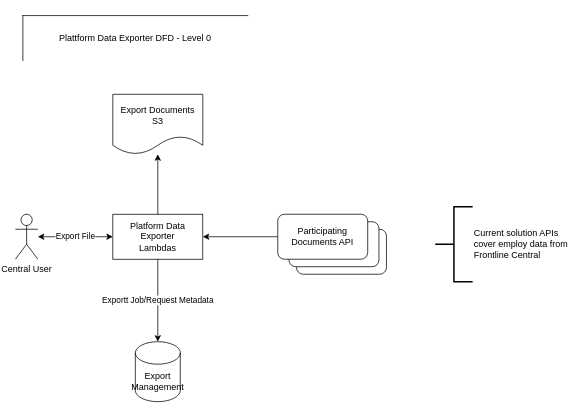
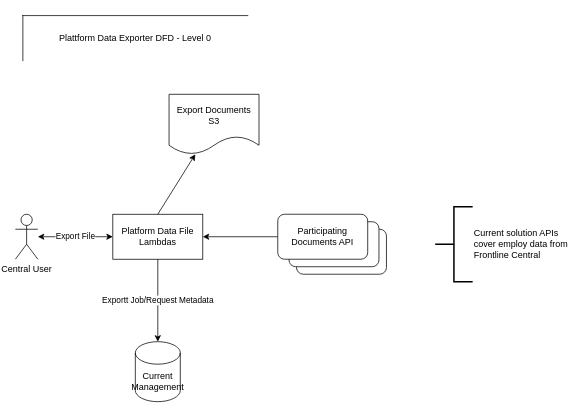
node "Export Documents S3": moved (158, 124) -> (214, 124)
node "Platform Data Exporter Lambdas": label "Platform Data Exporter Lambdas" -> "Platform Data File Lambdas"
node "Export Management": label "Export Management" -> "Current Management"
